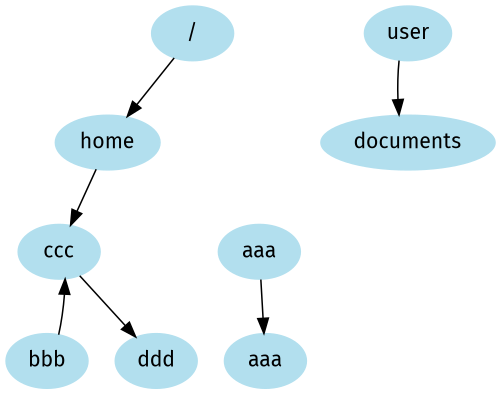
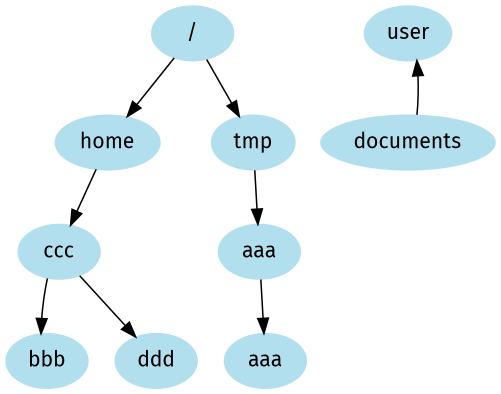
edge "user" -> "documents": reversed
node "tmp": added
edge "bbb" -> "ccc": reversed
